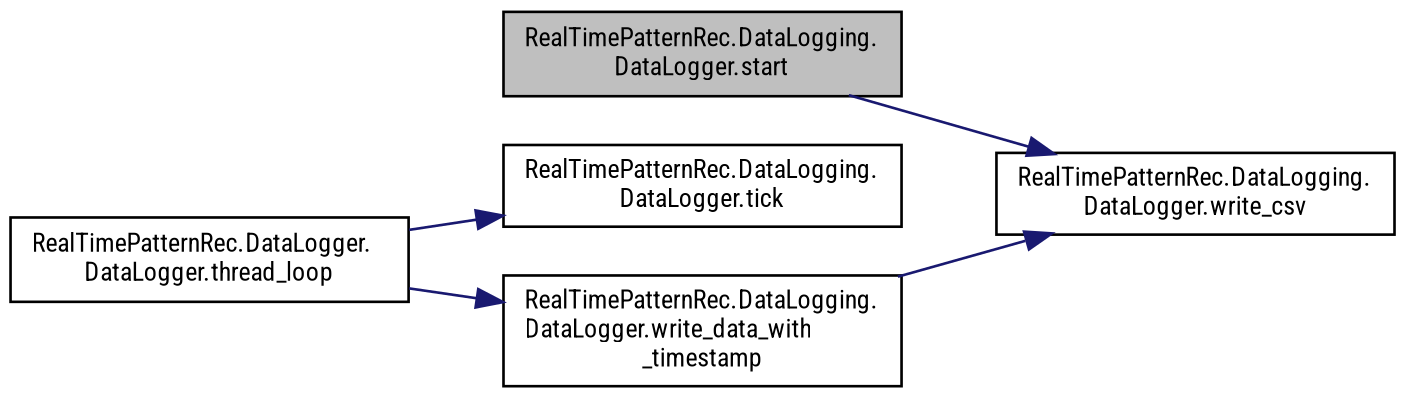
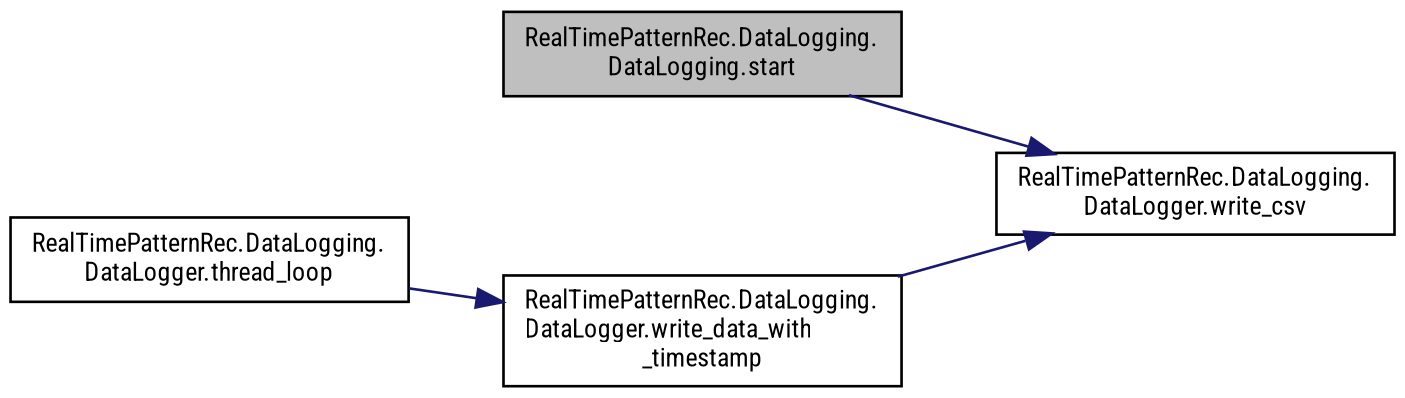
node "RealTimePatternRec.DataLogging. DataLogger.start": label "RealTimePatternRec.DataLogging. DataLogger.start" -> "RealTimePatternRec.DataLogging. DataLogging.start"
node "RealTimePatternRec.DataLogging. DataLogger.tick": removed
node "RealTimePatternRec.DataLogger. DataLogger.thread_loop": label "RealTimePatternRec.DataLogger. DataLogger.thread_loop" -> "RealTimePatternRec.DataLogging. DataLogger.thread_loop"
